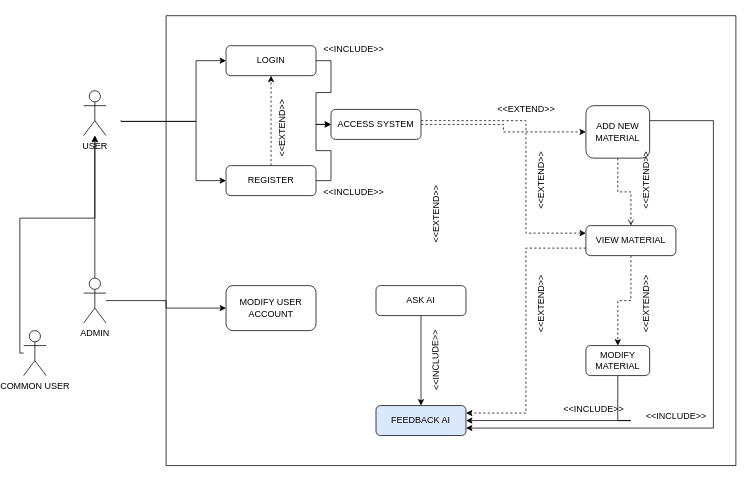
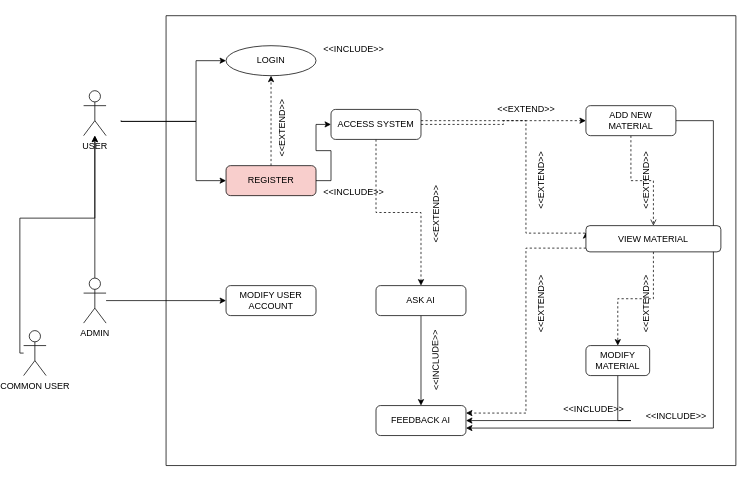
node "LOGIN": shape rounded rectangle -> ellipse
edge "LOGIN" -> "ACCESS SYSTEM": removed
node "ADD NEW MATERIAL": size 64x53 -> 90x30
node "REGISTER": fillcolor #ffffff -> #f8cecc
edge "ACCESS SYSTEM" -> "ASK AI": added
node "VIEW MATERIAL": size 90x30 -> 135x26
node "MODIFY USER ACCOUNT": size 90x45 -> 90x30
node "FEEDBACK AI": fillcolor #dae8fc -> #ffffff
